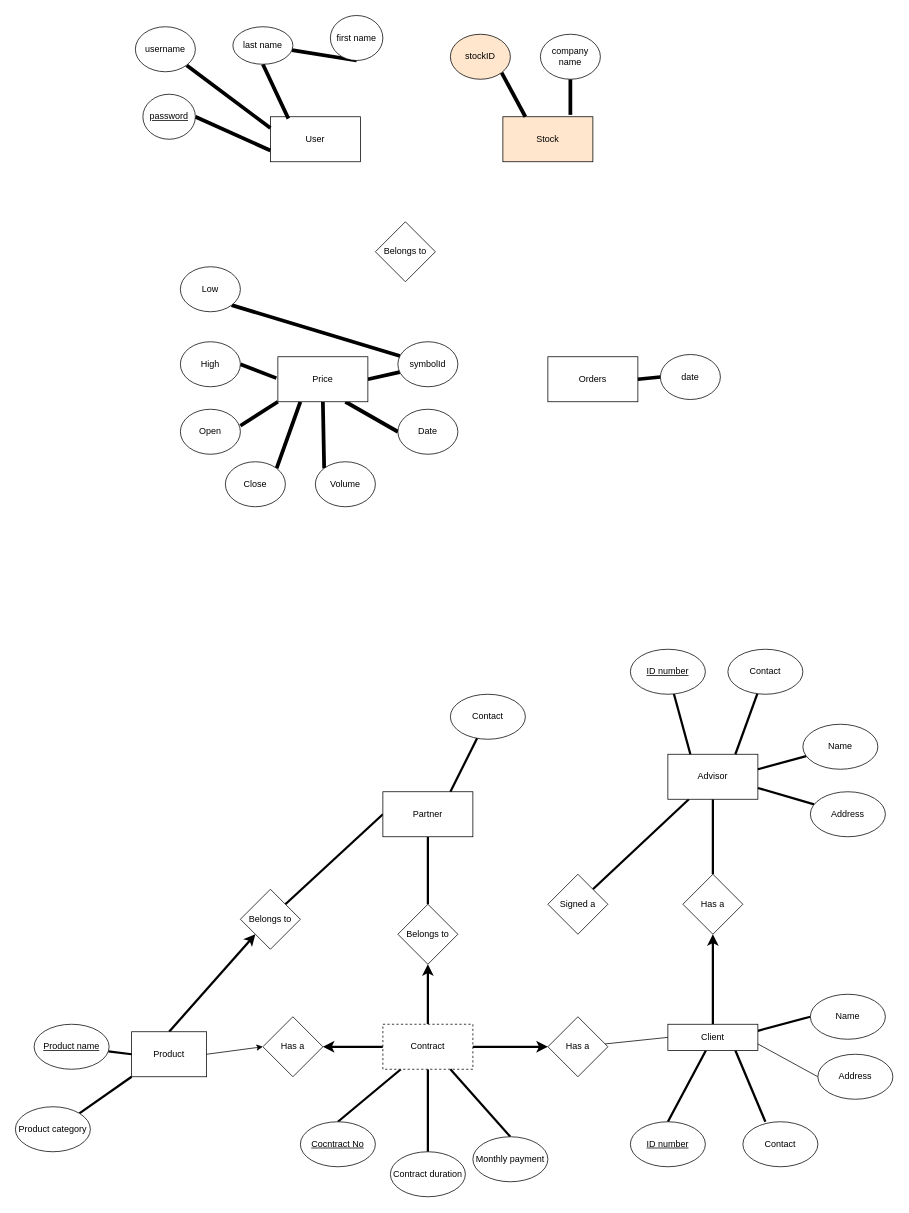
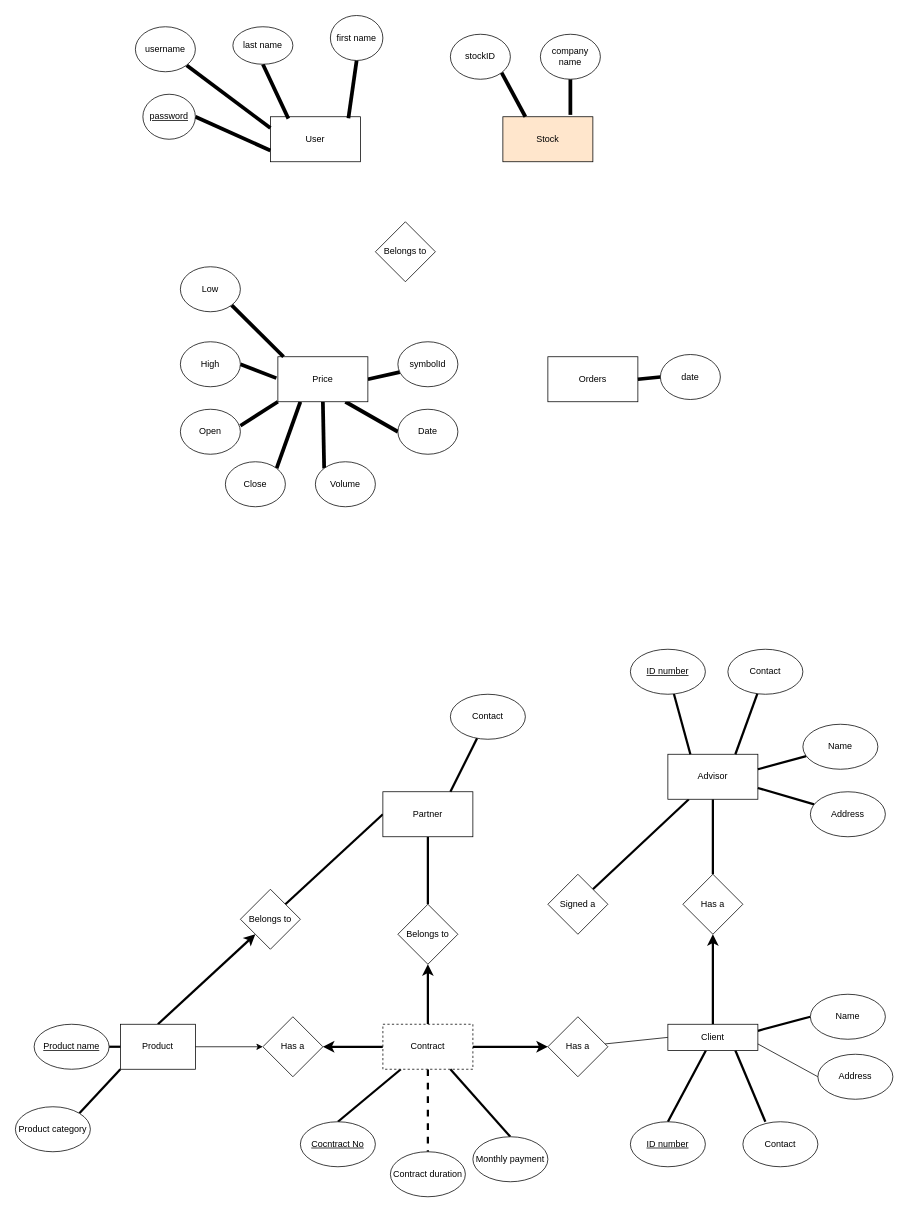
edge "first name" -- "last name": now "first name" -- "User"
node "stockID": fillcolor #ffe6cc -> #ffffff
edge "Low" -- "symbolId": now "Low" -- "Price"
node "Product": moved (169, 1054) -> (158, 1047)
edge "Contract" -- "Contract duration": style solid -> dashed
